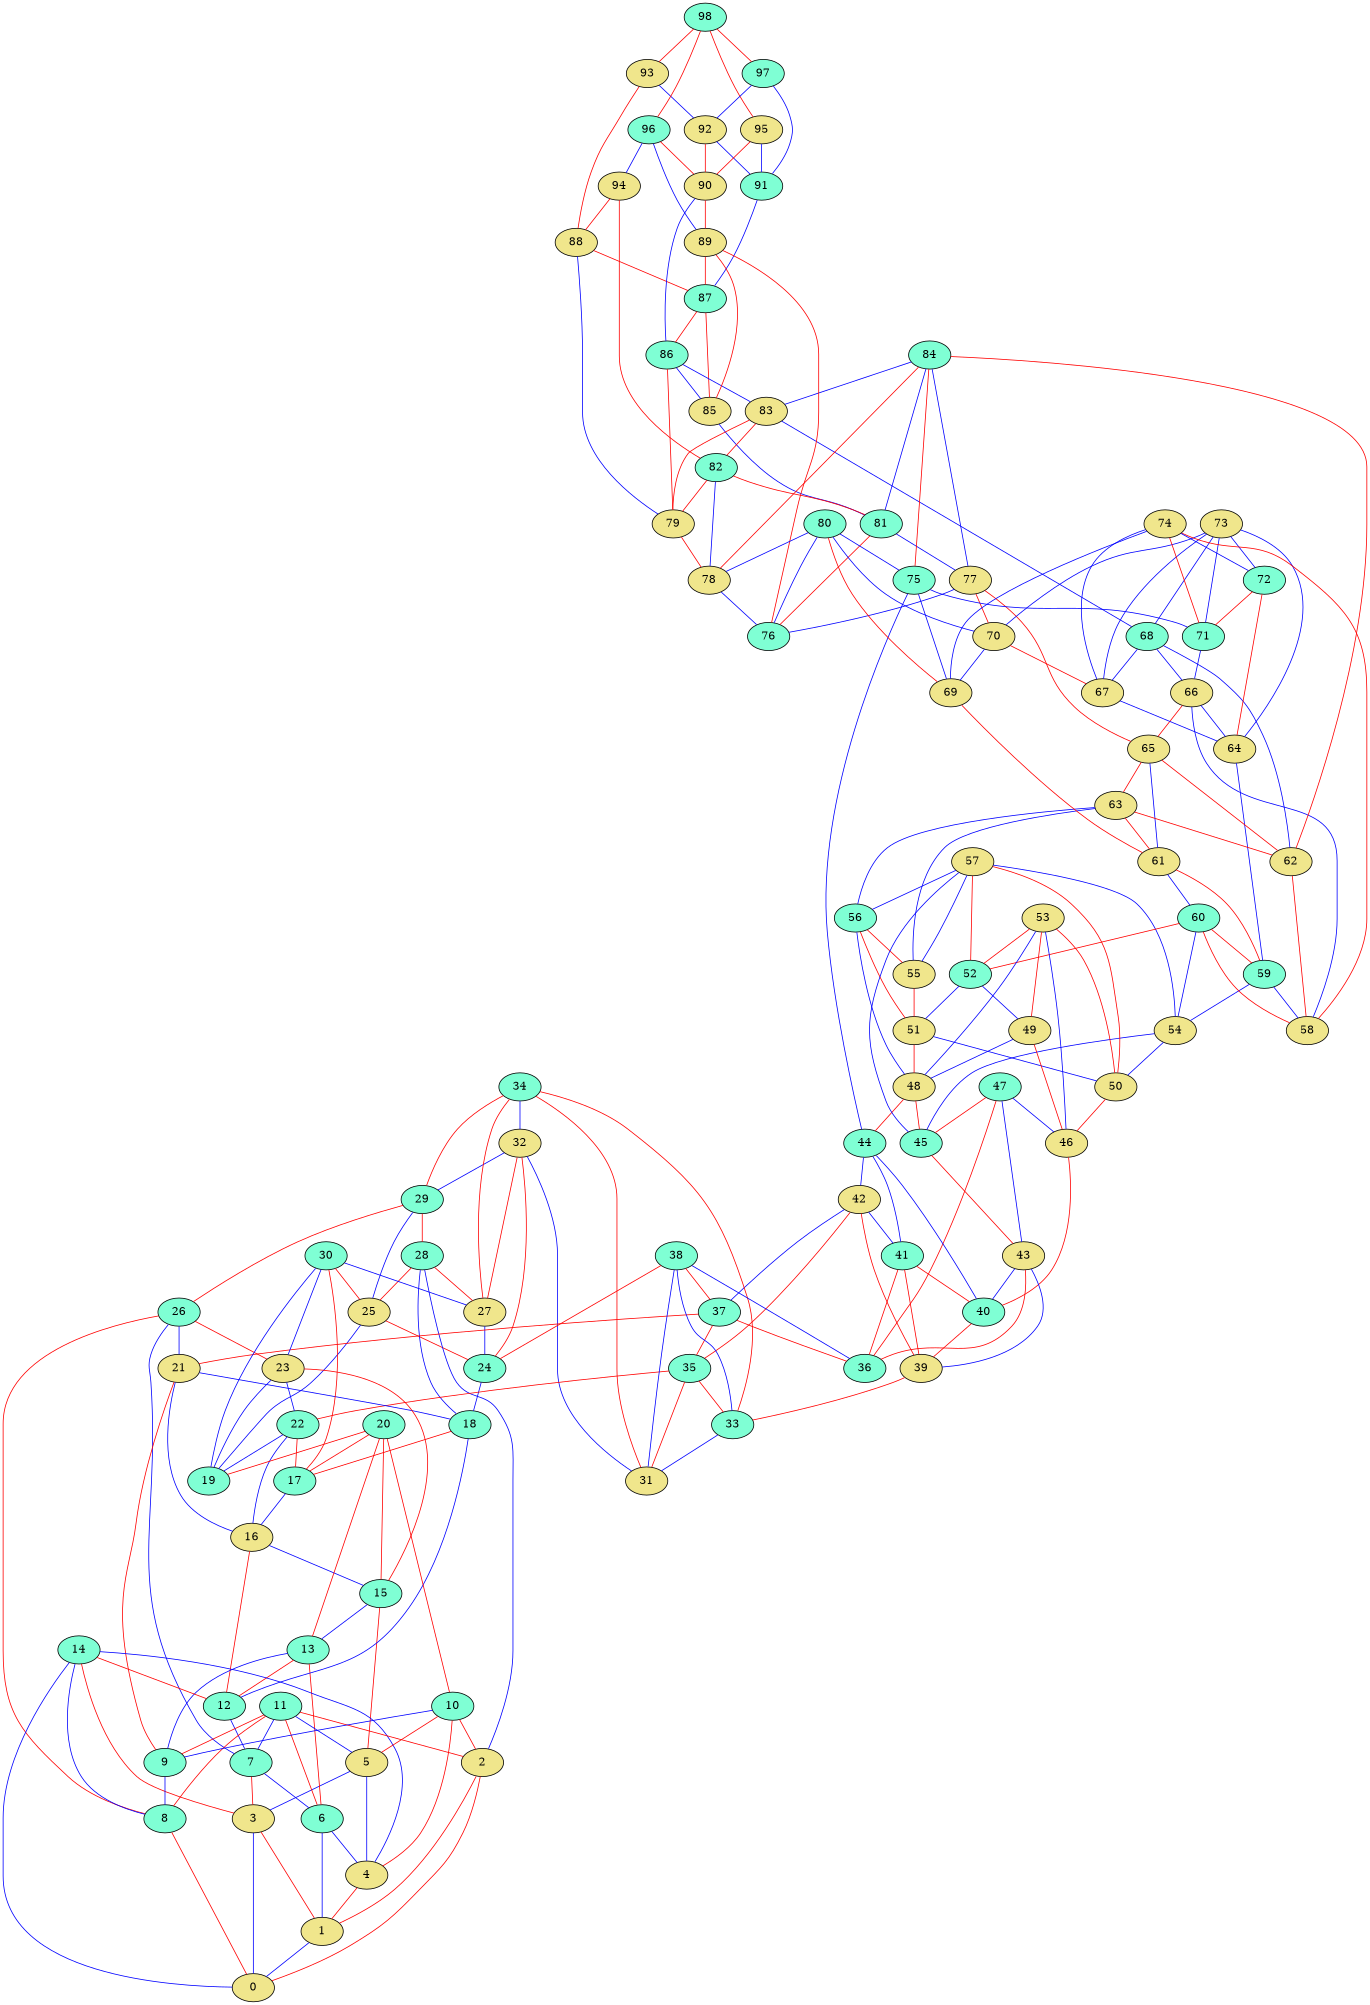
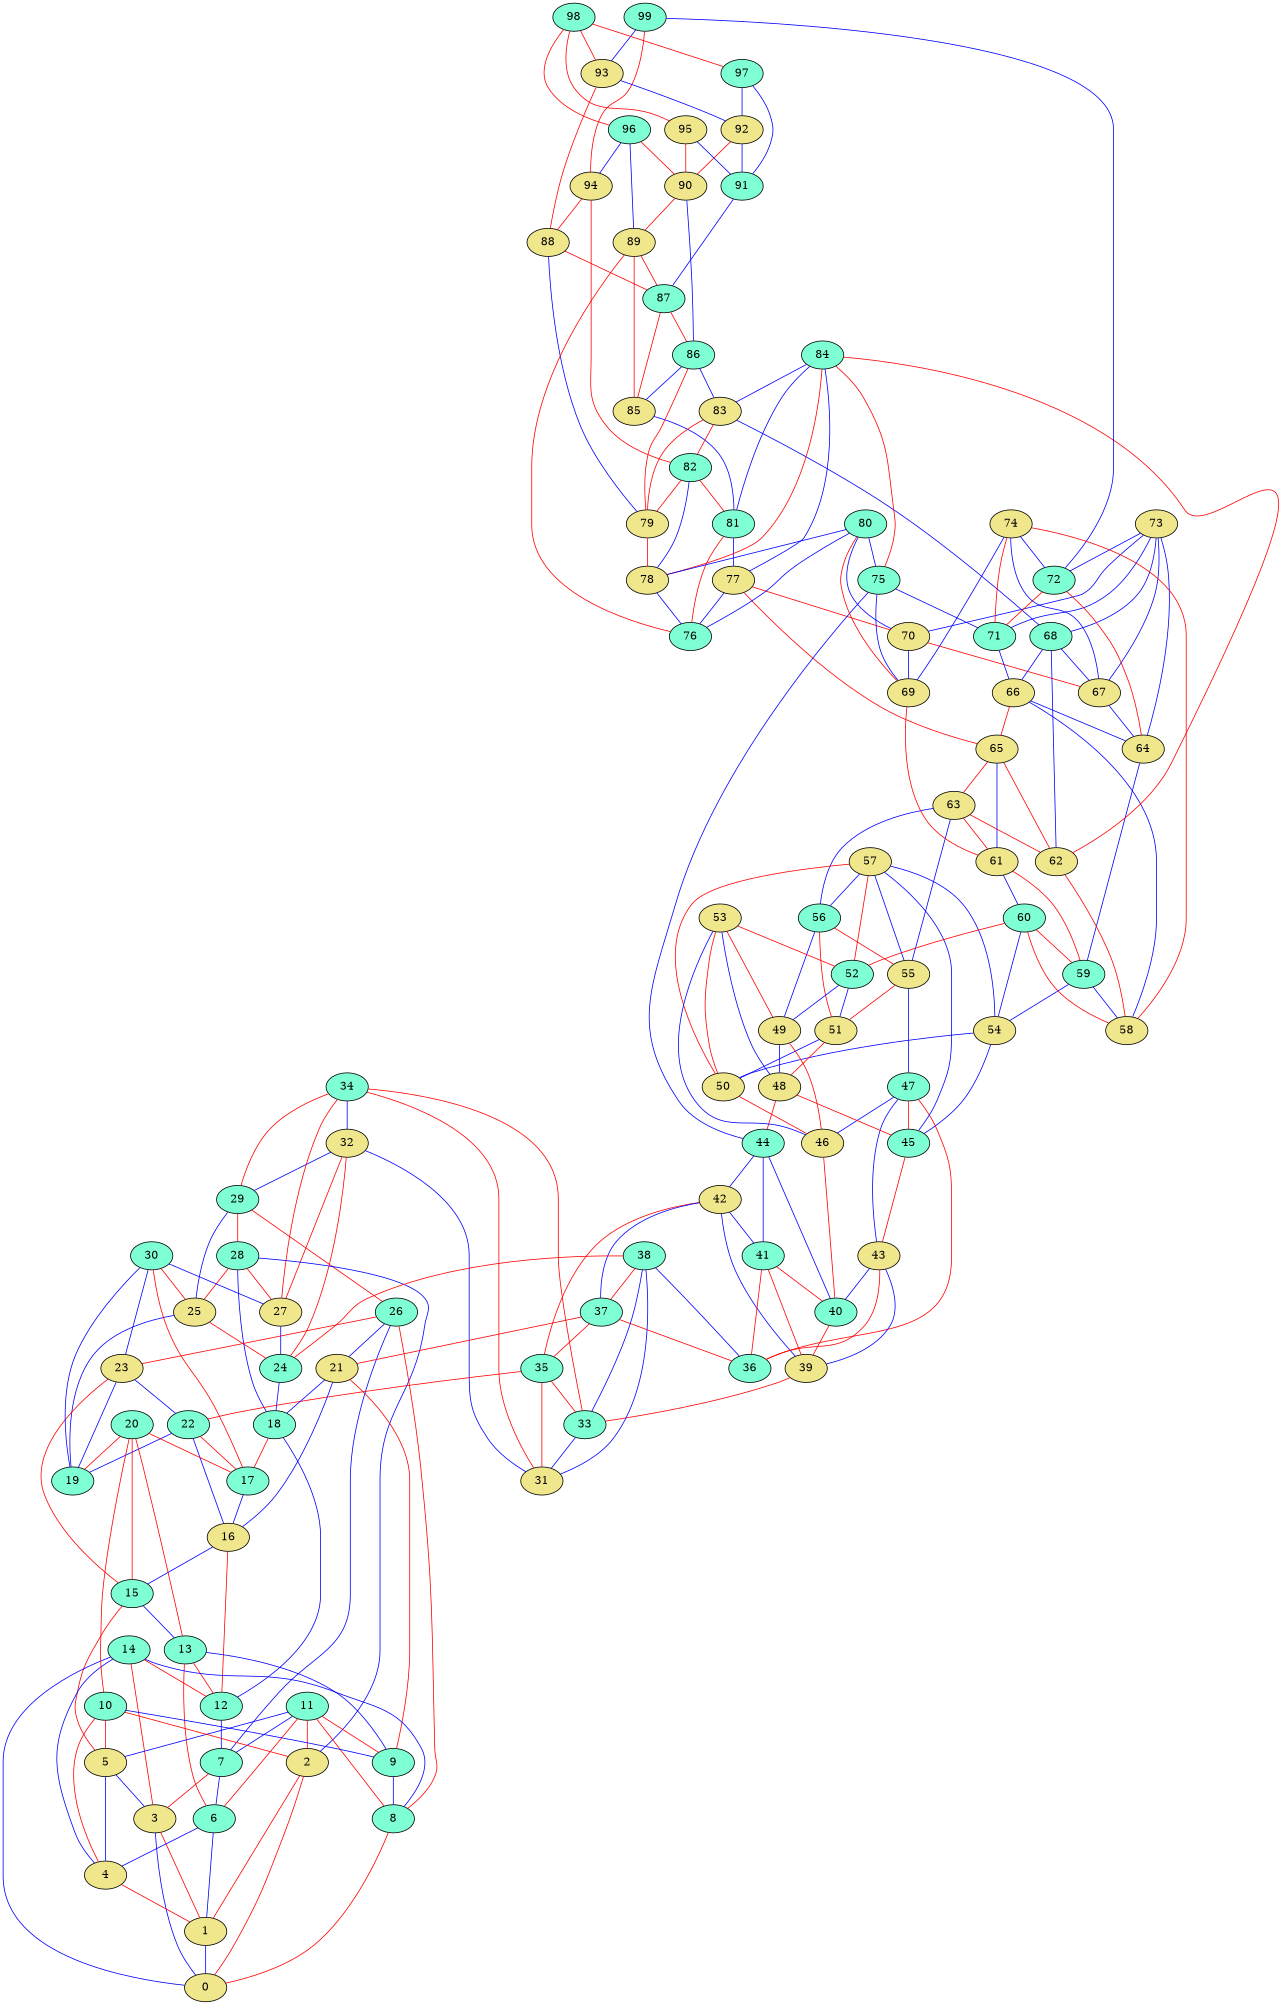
node "99": added
edge "56" -- "48": now "56" -- "49"
edge "55" -- "47": added
edge "42" -- "39": color red -> blue
